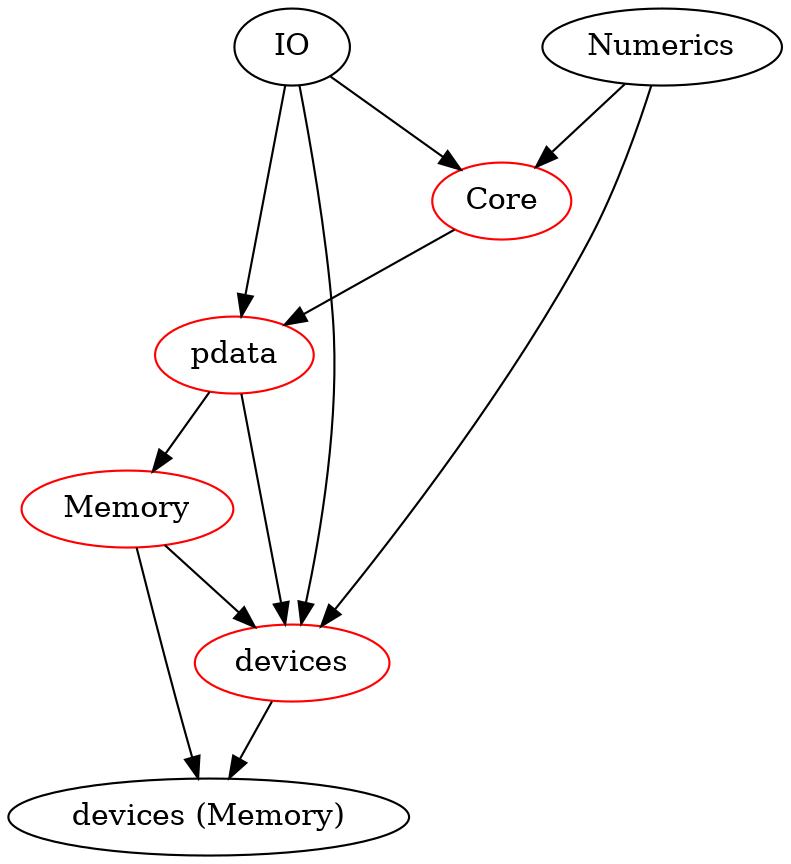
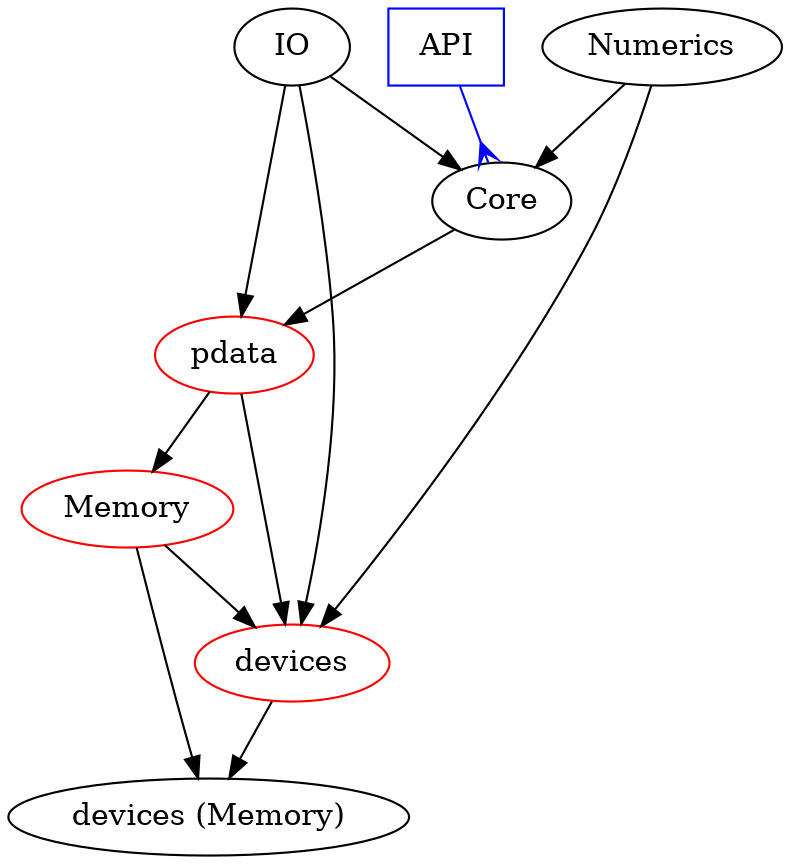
node "API": added
node "Core": color red -> black
